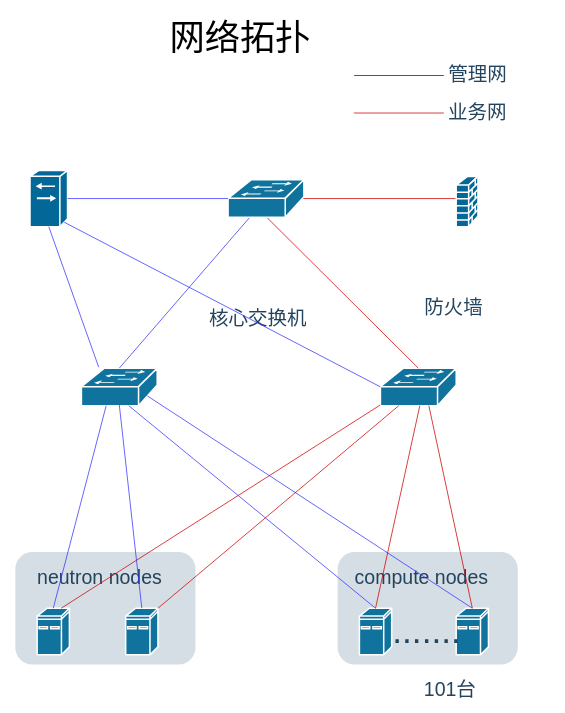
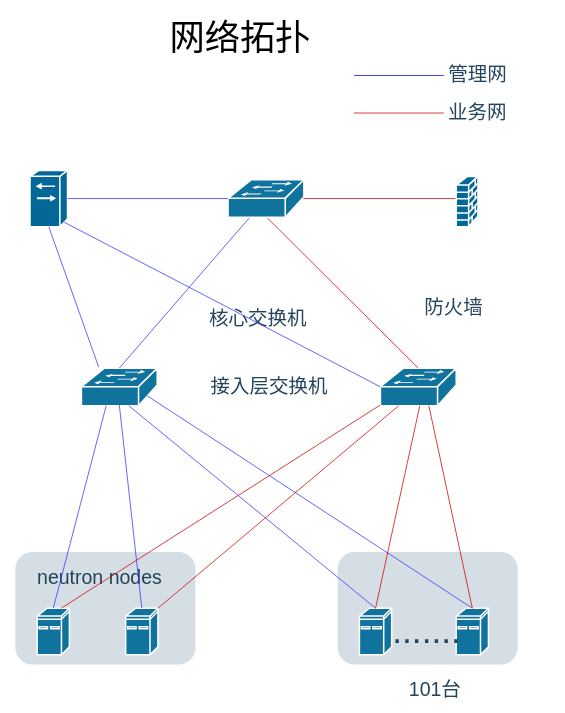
node "接入层交换机": added
node "compute nodes": removed
node "101台": moved (450, 690) -> (435, 690)
